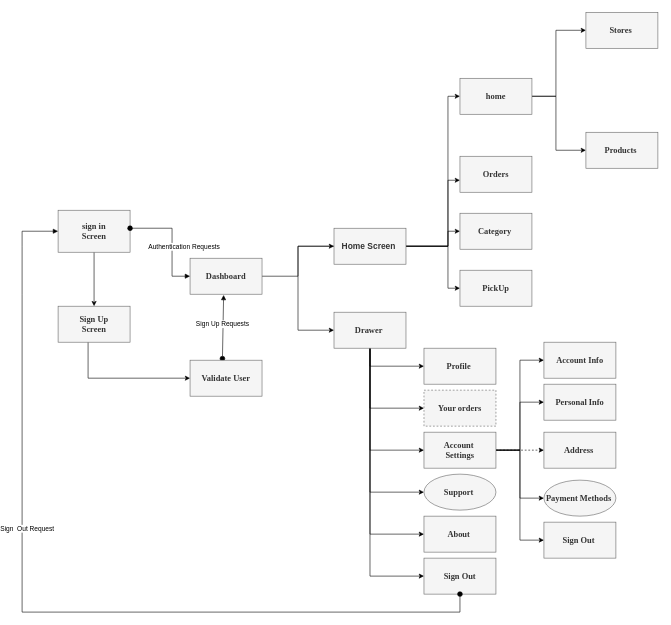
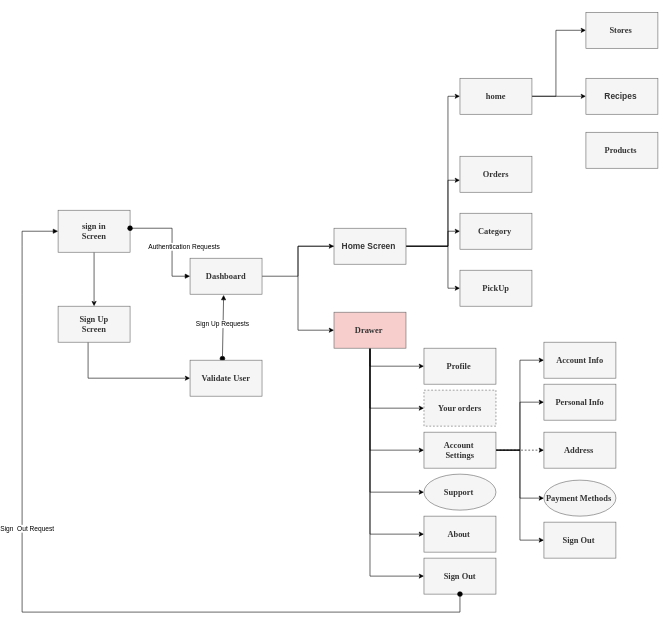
edge "home" -> "Recipes": added
node "Recipes": added
edge "home" -> "Products": removed
node "Drawer": fillcolor #f5f5f5 -> #f8cecc
